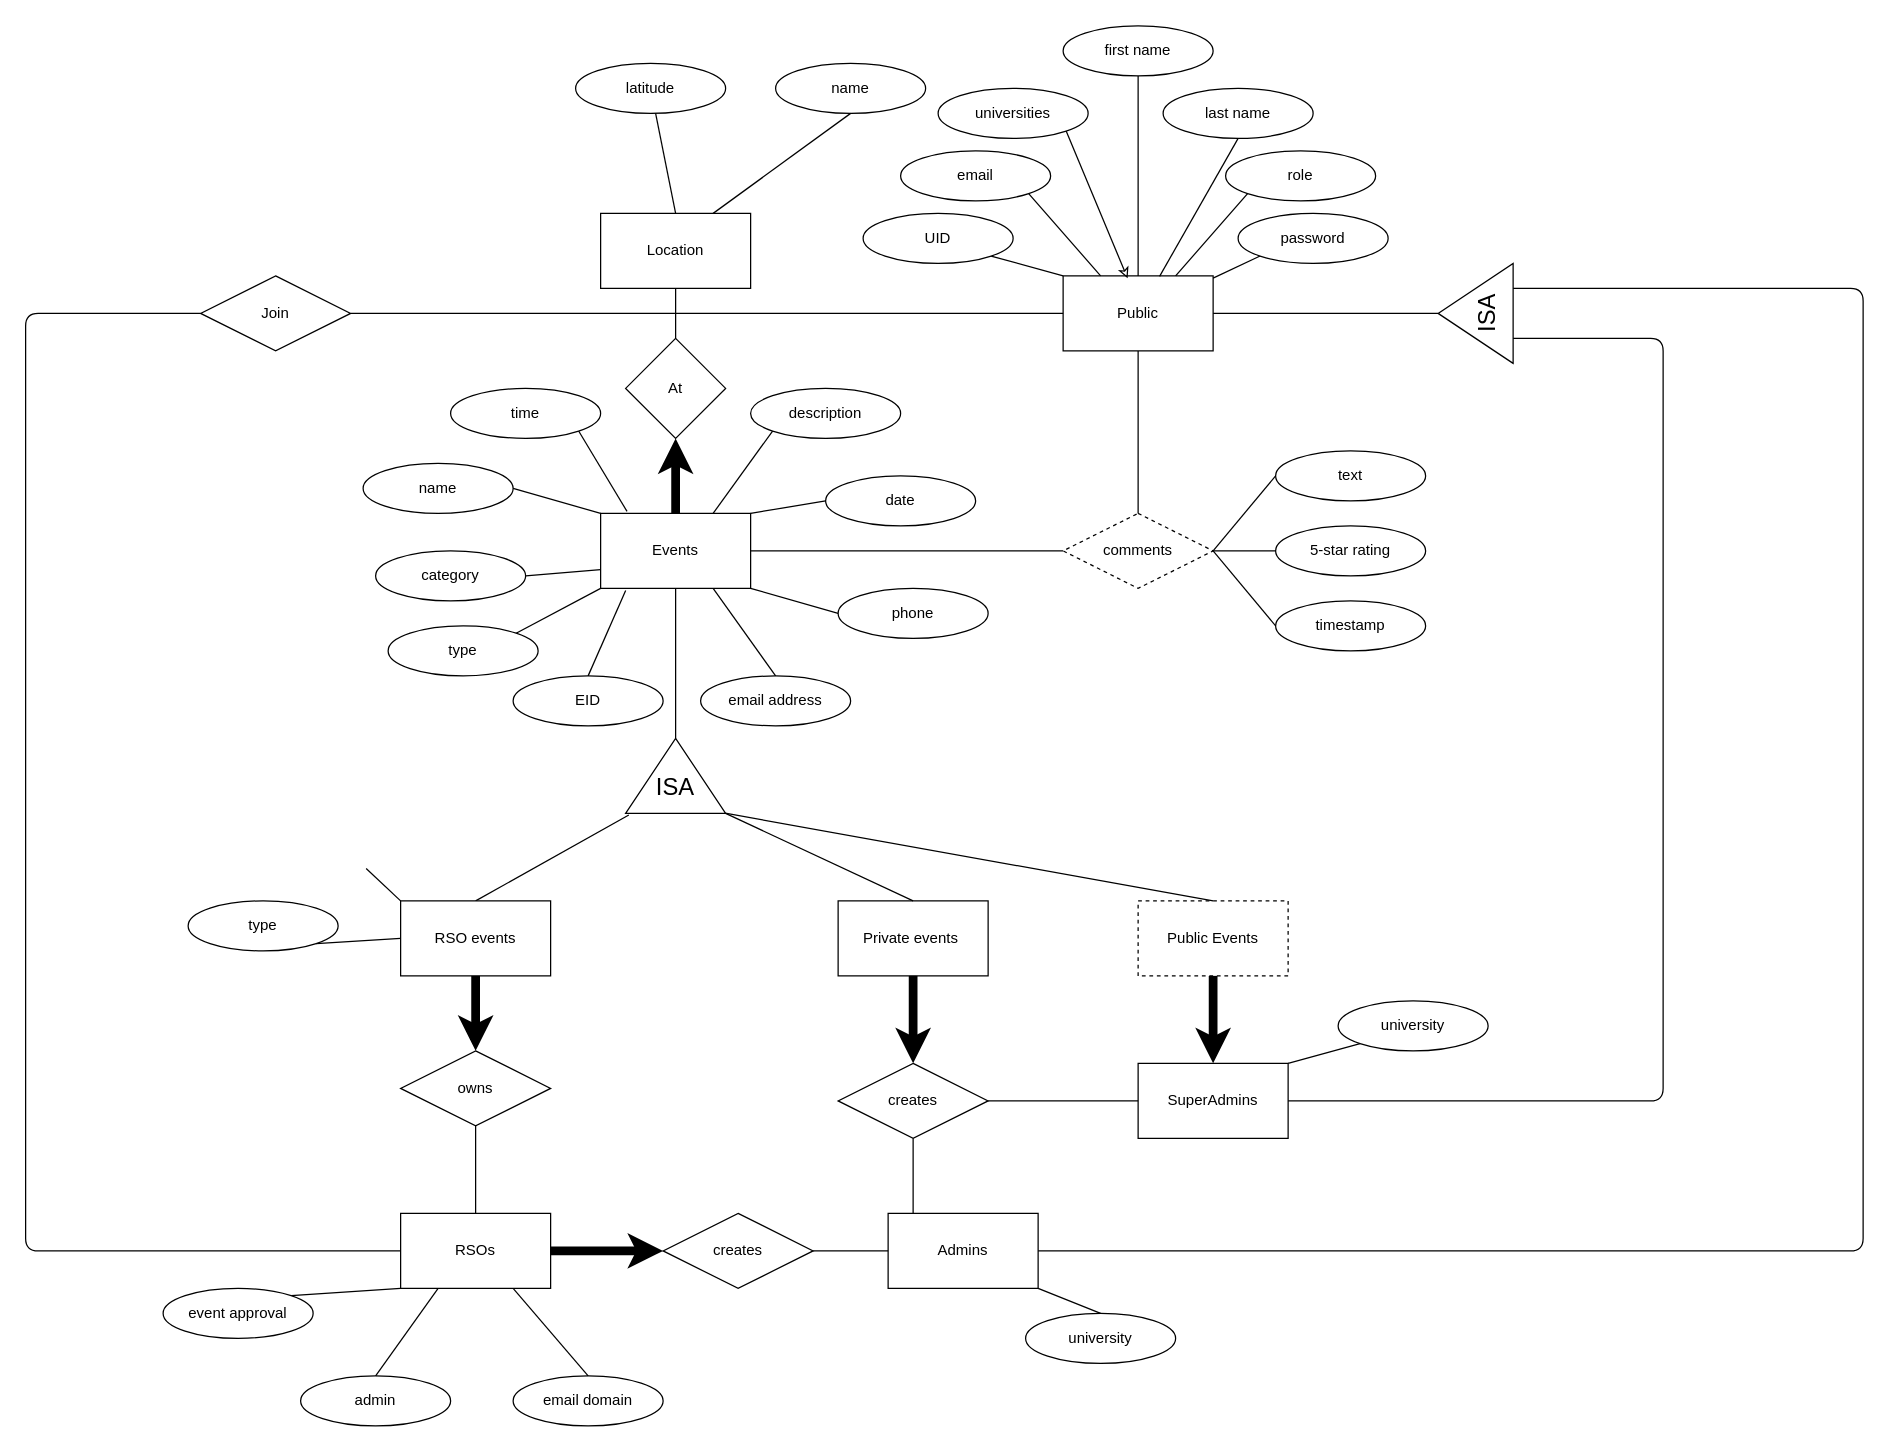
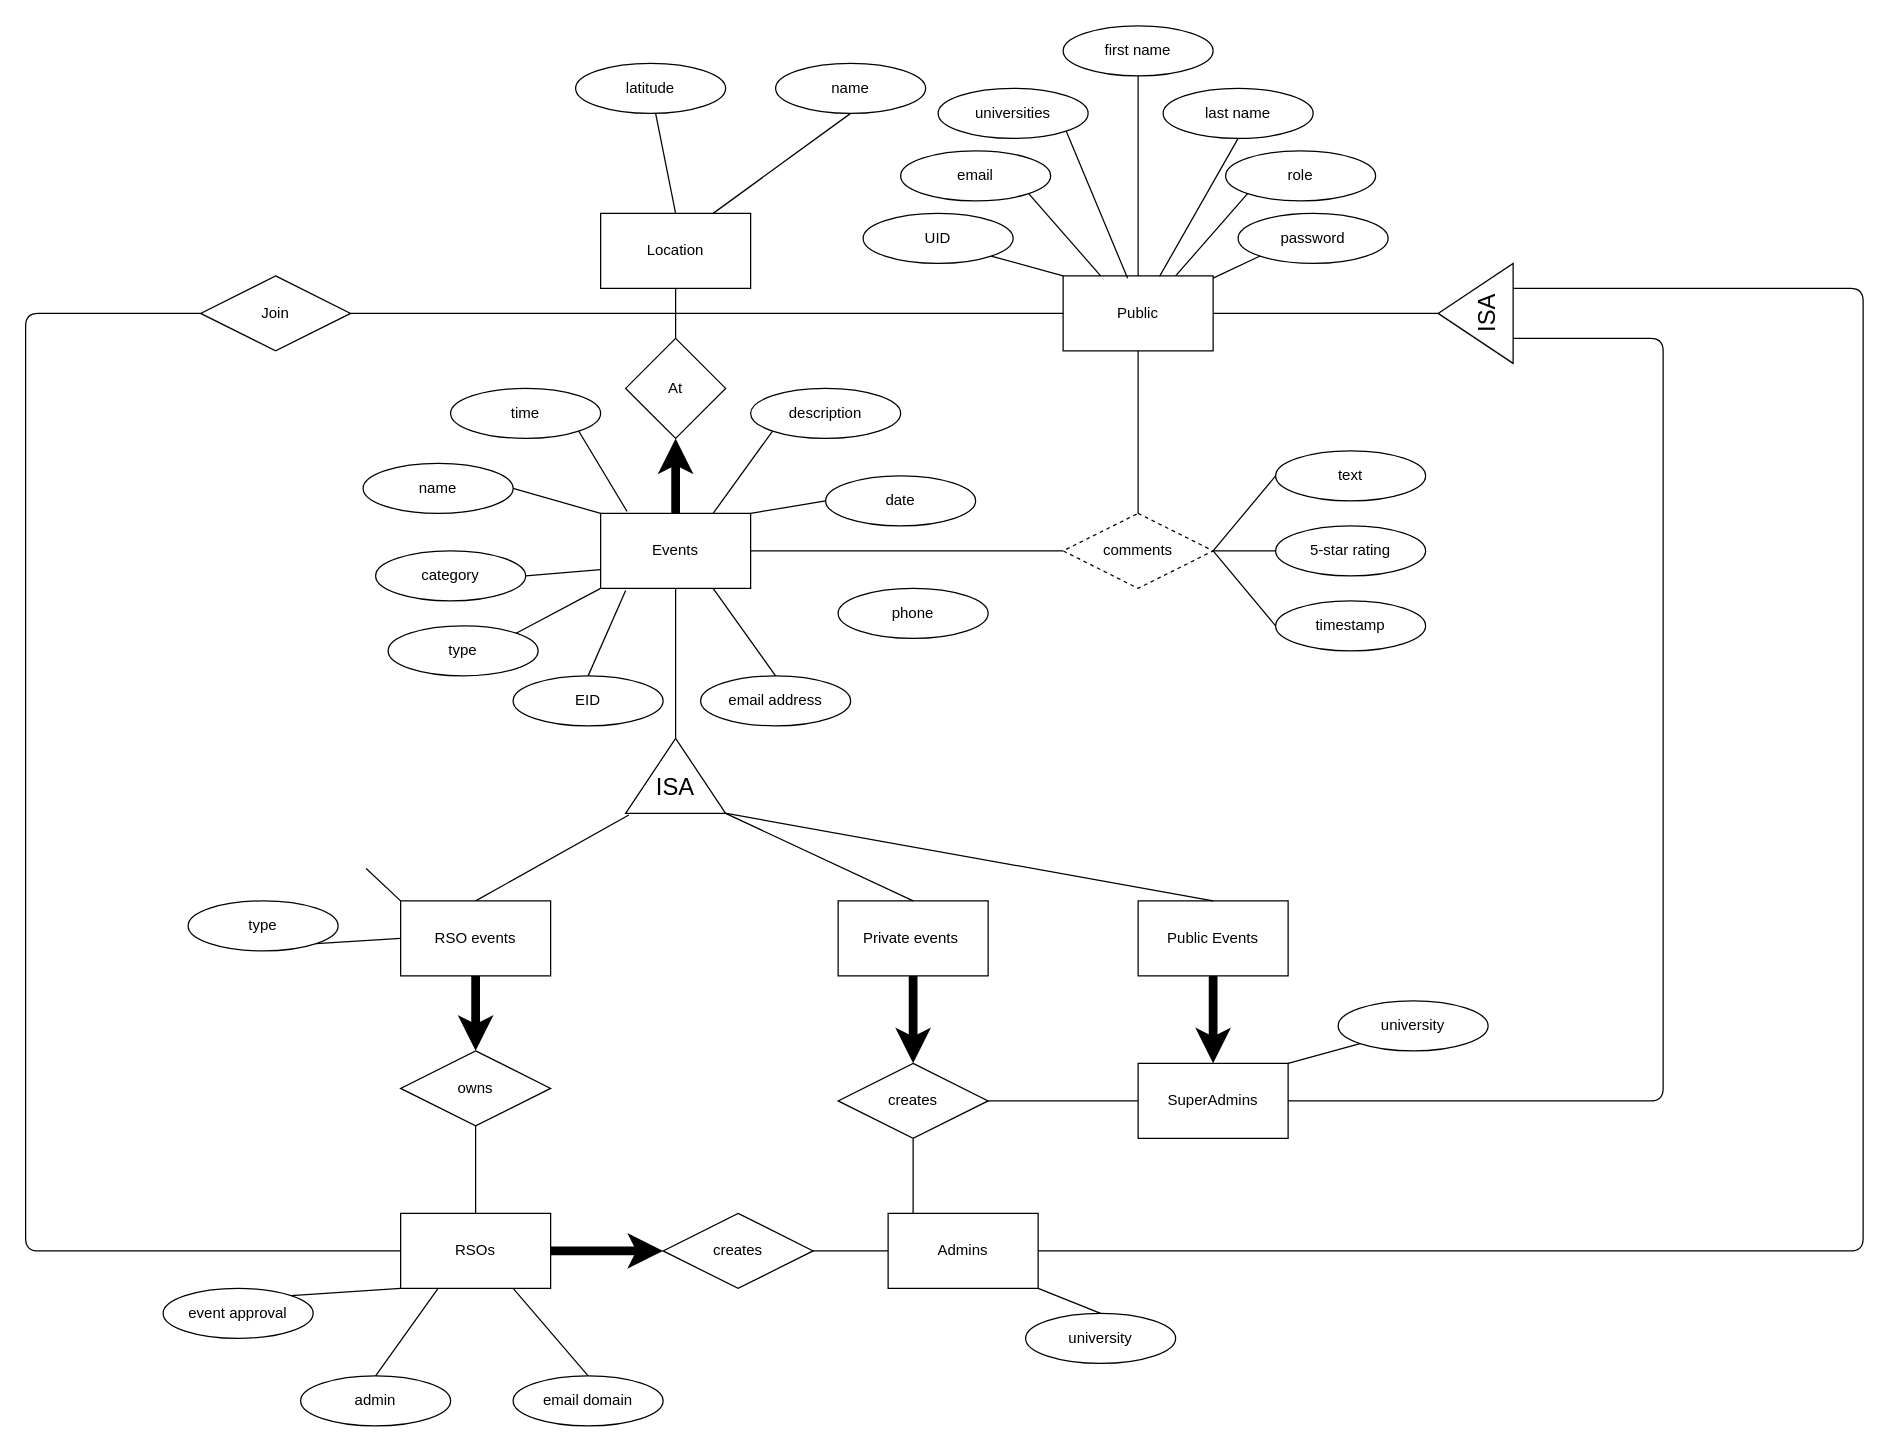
edge "universities" -> "Public": arrowhead classic -> none
edge "Events" -- "phone": removed
node "Public Events": style dashed -> solid
